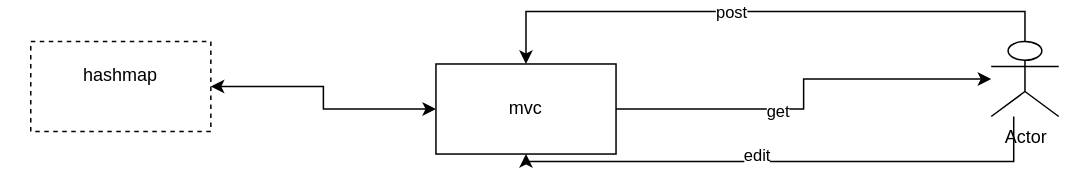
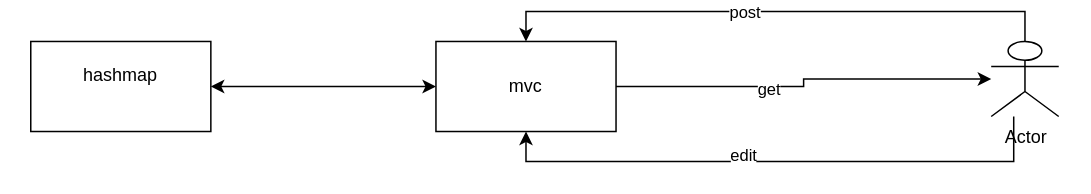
node "hashmap": style dashed -> solid
node "mvc": moved (526, 109) -> (526, 86)
